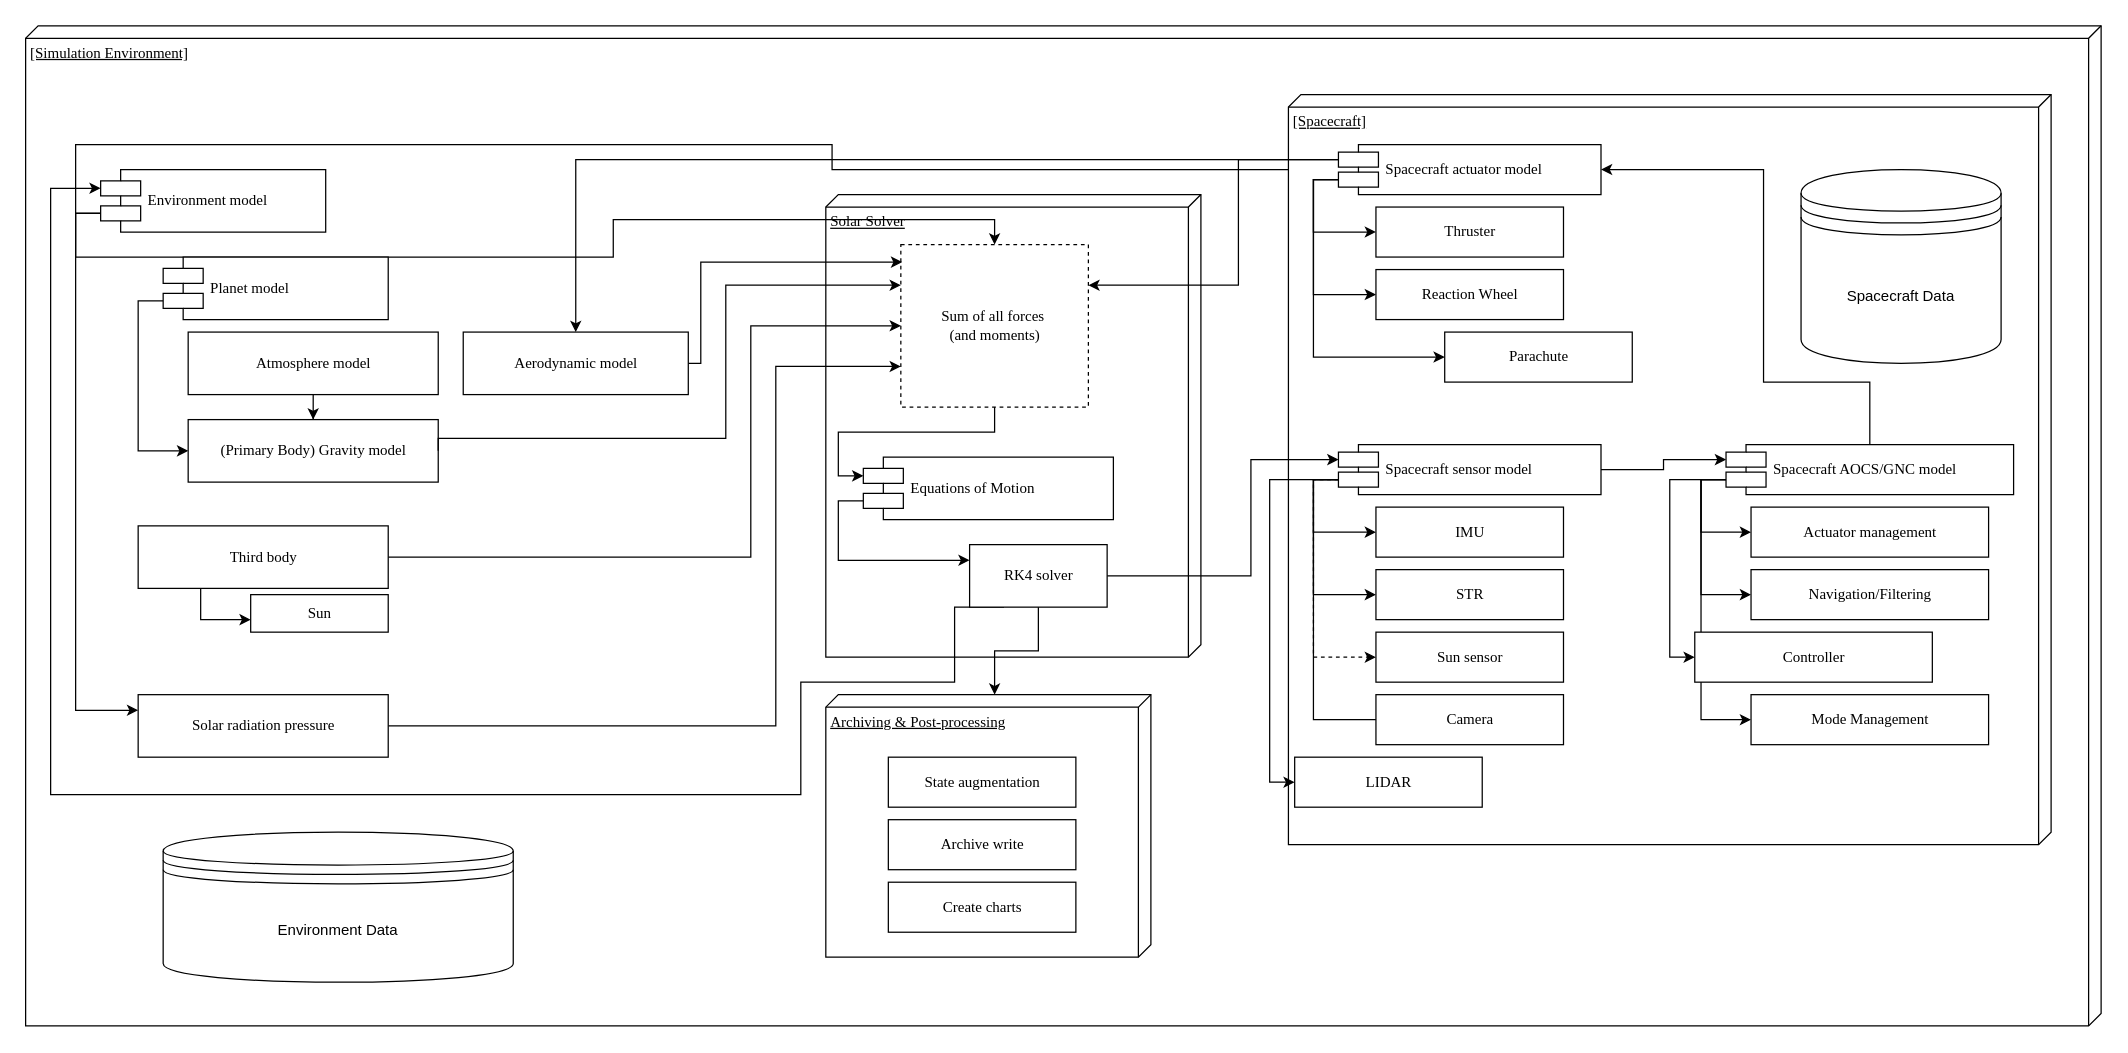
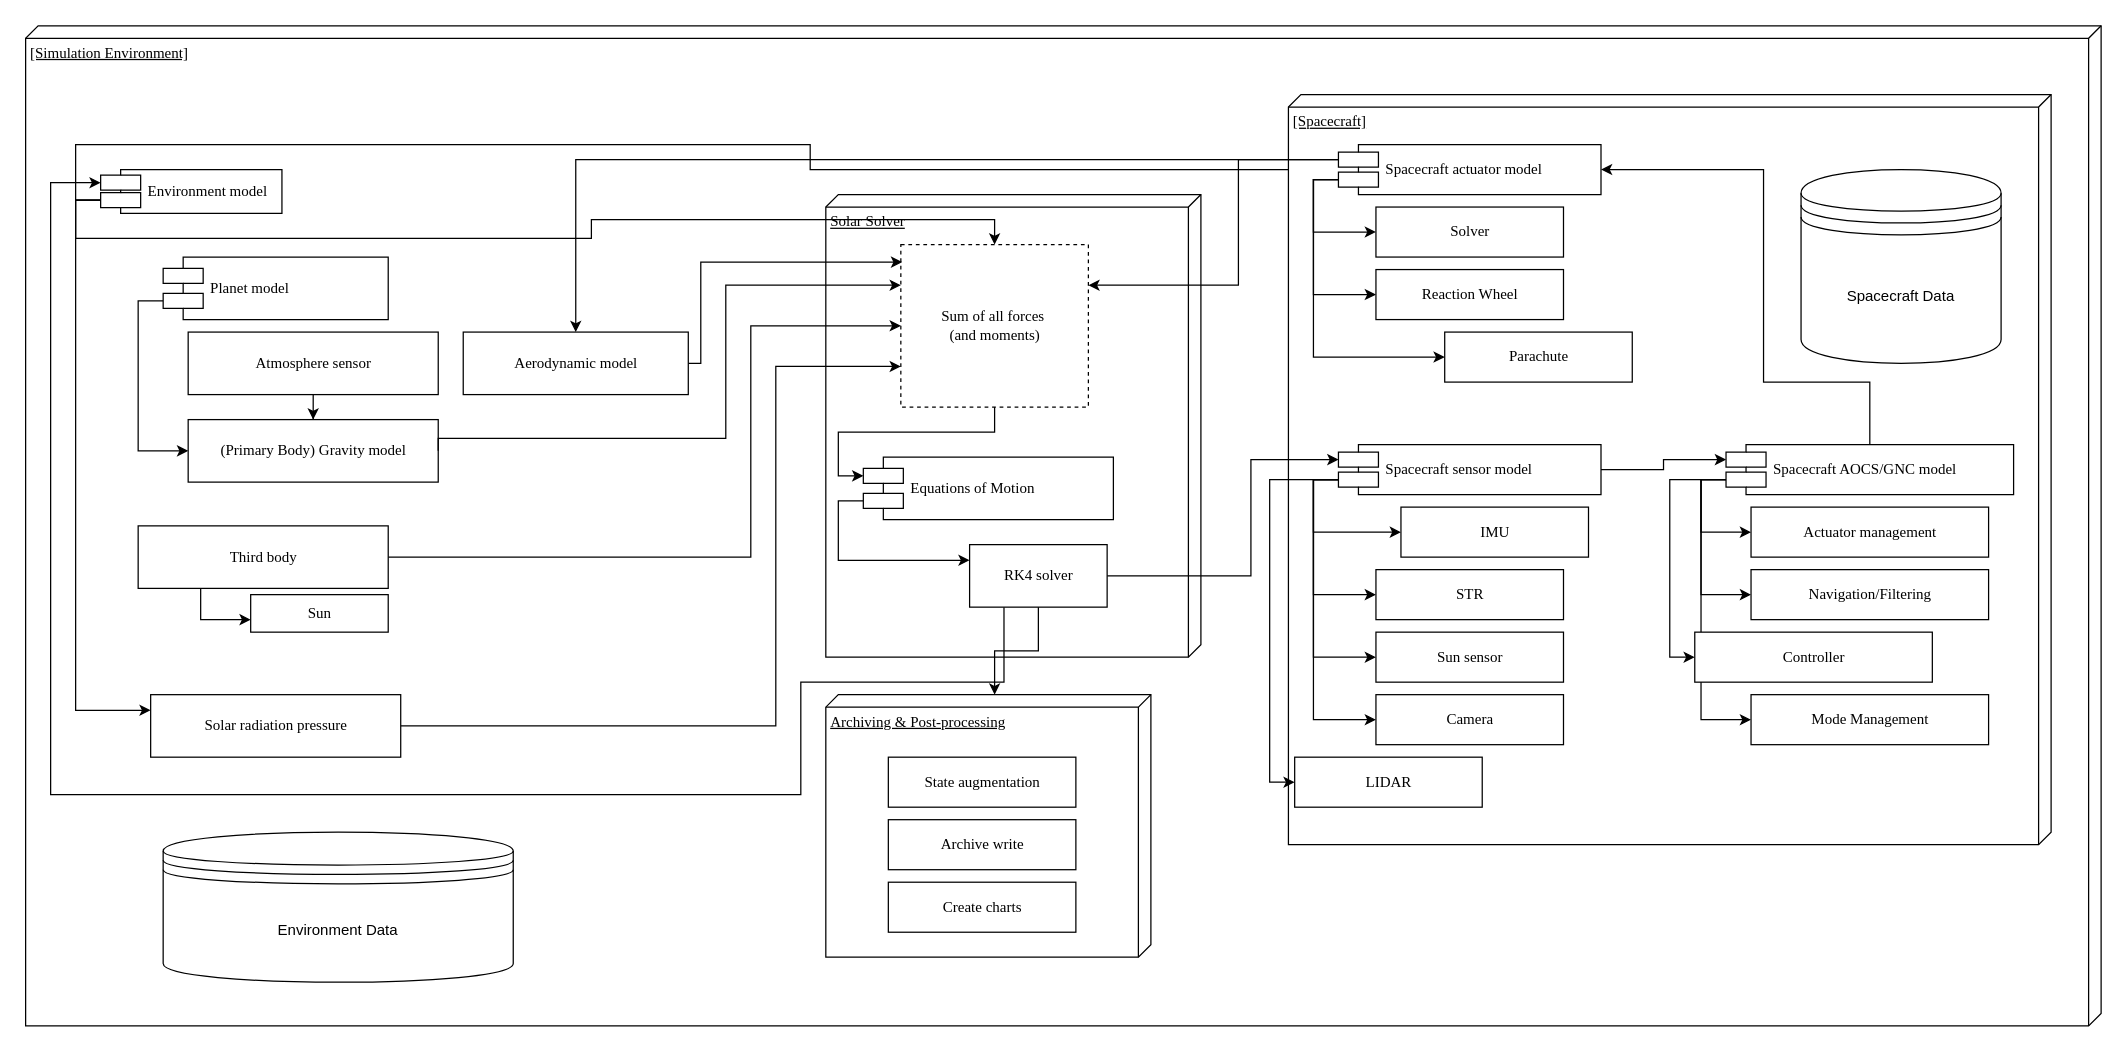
node "Environment model": size 225x63 -> 181x44
node "Thruster": label "Thruster" -> "Solver"
node "Atmosphere model": label "Atmosphere model" -> "Atmosphere sensor"
node "IMU": moved (1469, 532) -> (1494, 532)
edge "Spacecraft sensor model" -> "Sun sensor": style dashed -> solid
edge "Spacecraft sensor model" -- "Camera": arrowhead none -> classic
node "Solar radiation pressure": moved (263, 726) -> (276, 726)
